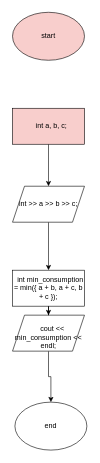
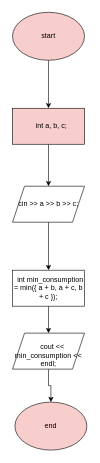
edge "start" -> "int a, b, c;": added
node "int >> a >> b >> c;": label "int >> a >> b >> c;" -> "cin >> a >> b >> c;"
node "cout << min_consumption << endl;": moved (48, 333) -> (48, 351)
node "end": fillcolor #ffffff -> #f8cecc
